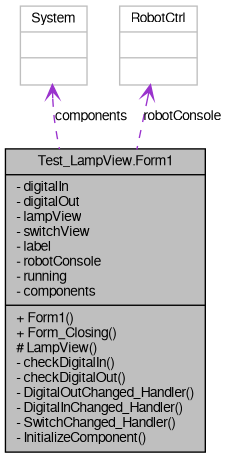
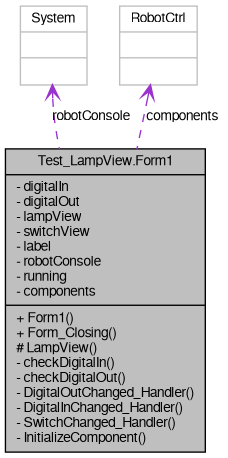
edge "Test_LampView.Form1" -> "System": label "components" -> "robotConsole"
edge "Test_LampView.Form1" -> "RobotCtrl": label "robotConsole" -> "components"
